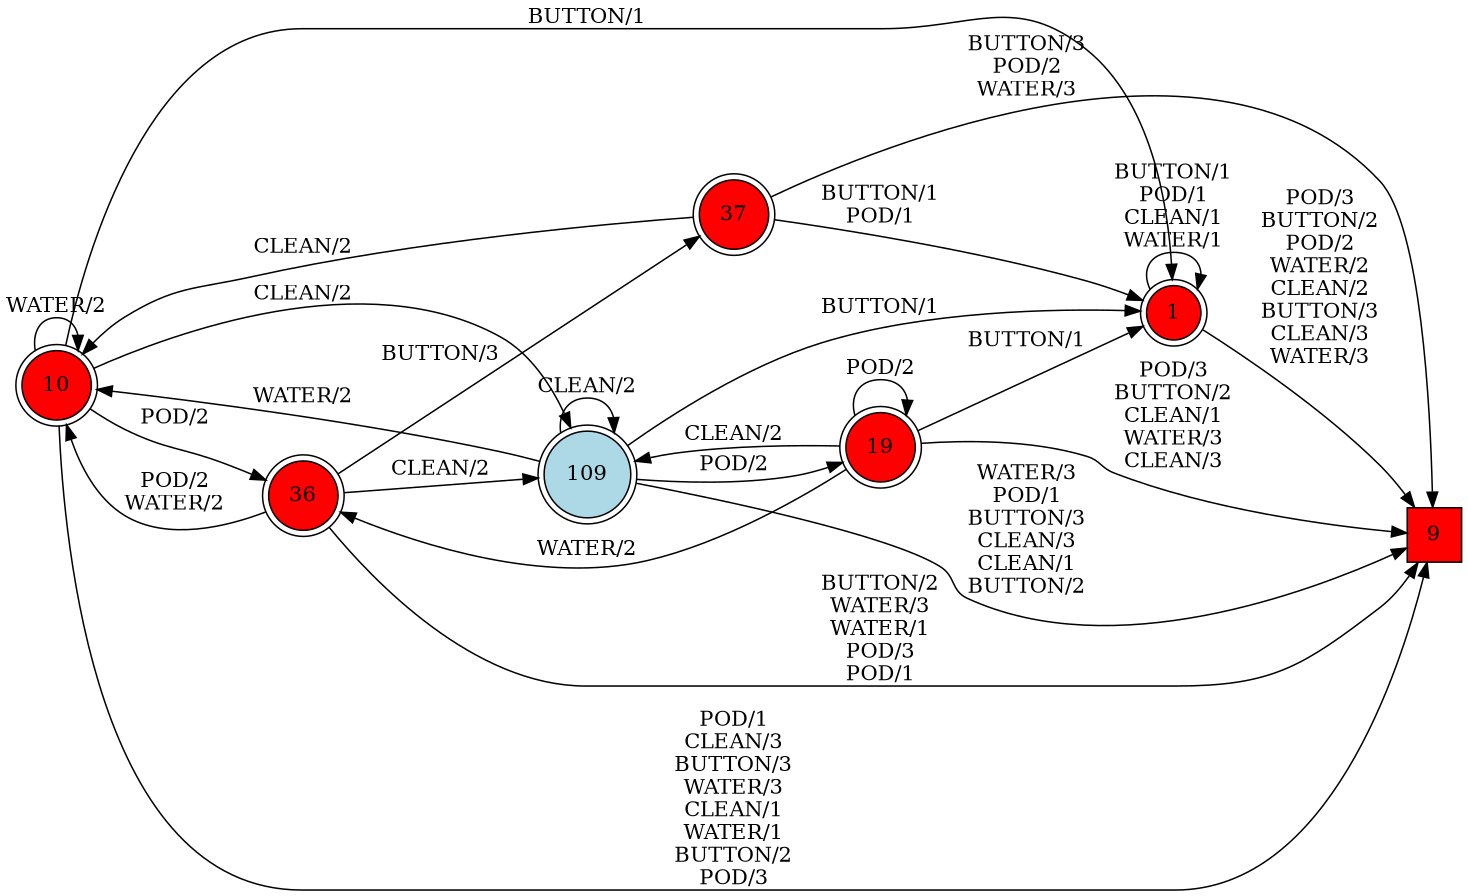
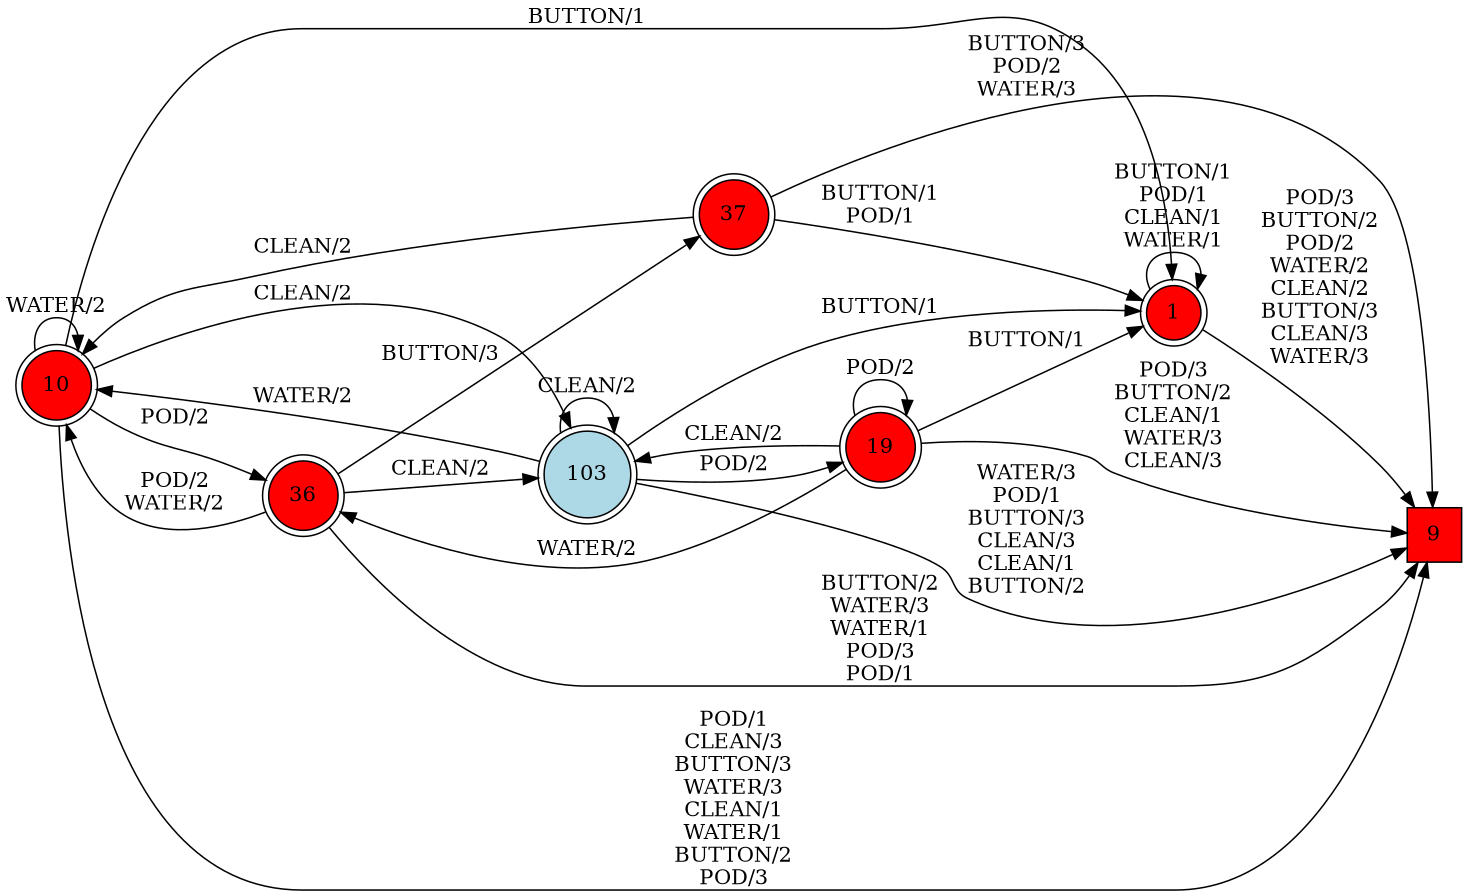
node "109": label "109" -> "103"
